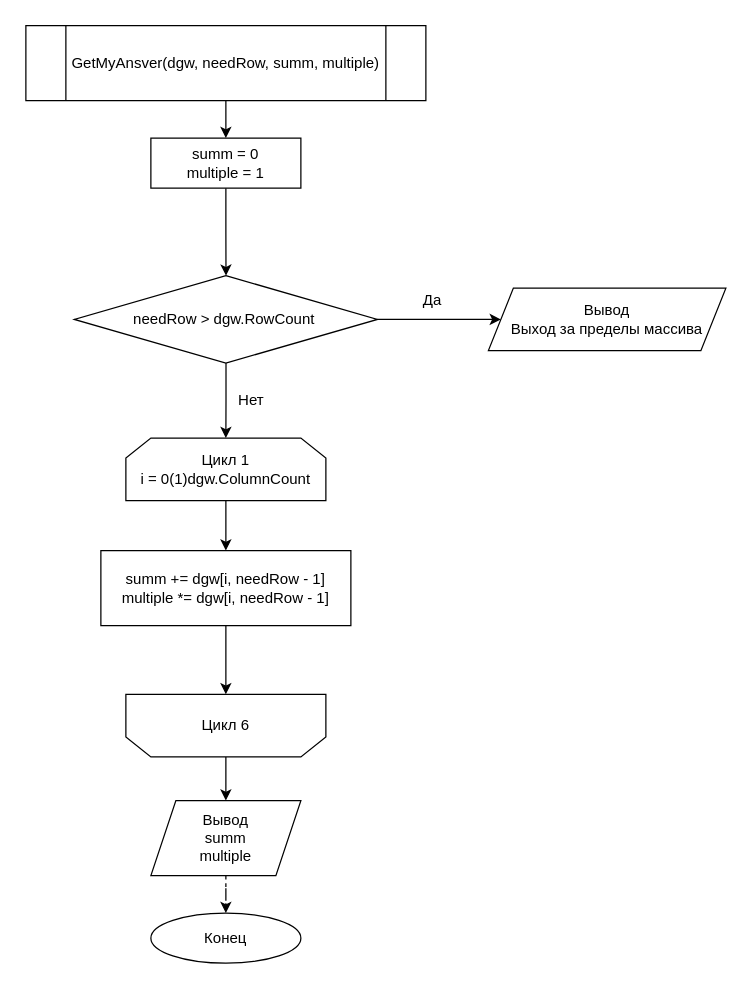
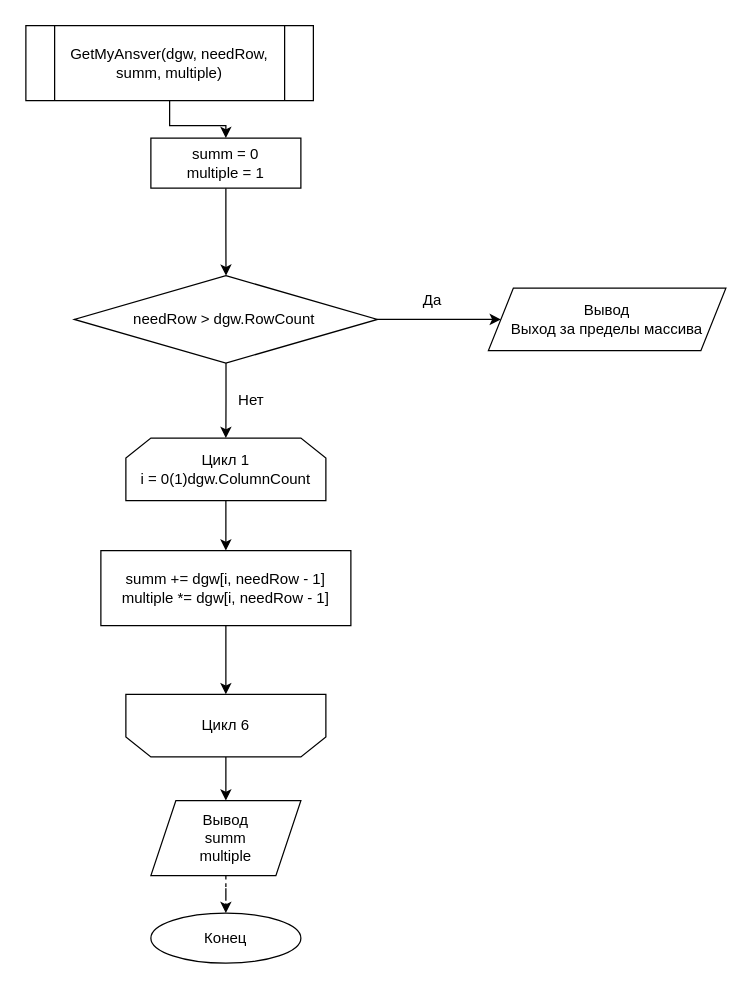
node "GetMyAnsver(dgw, needRow, summ, multiple)": size 400x75 -> 288x75
